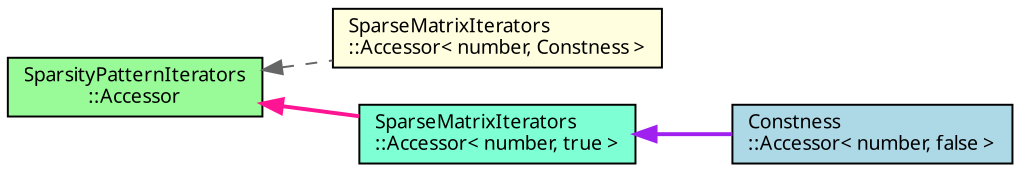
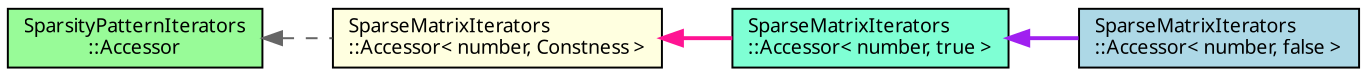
edge "SparseMatrixIterators ::Accessor< number, true >" -> "SparsityPatternIterators ::Accessor": now "SparseMatrixIterators ::Accessor< number, true >" -> "SparseMatrixIterators ::Accessor< number, Constness >"
node "Constness ::Accessor< number, false >": label "Constness ::Accessor< number, false >" -> "SparseMatrixIterators ::Accessor< number, false >"
